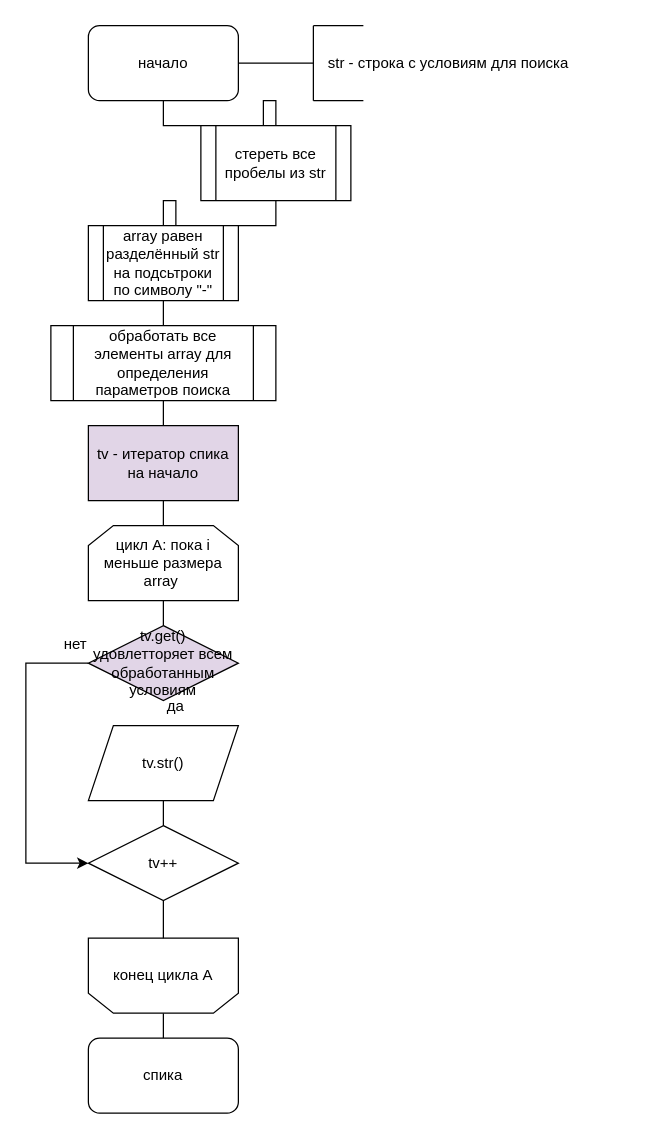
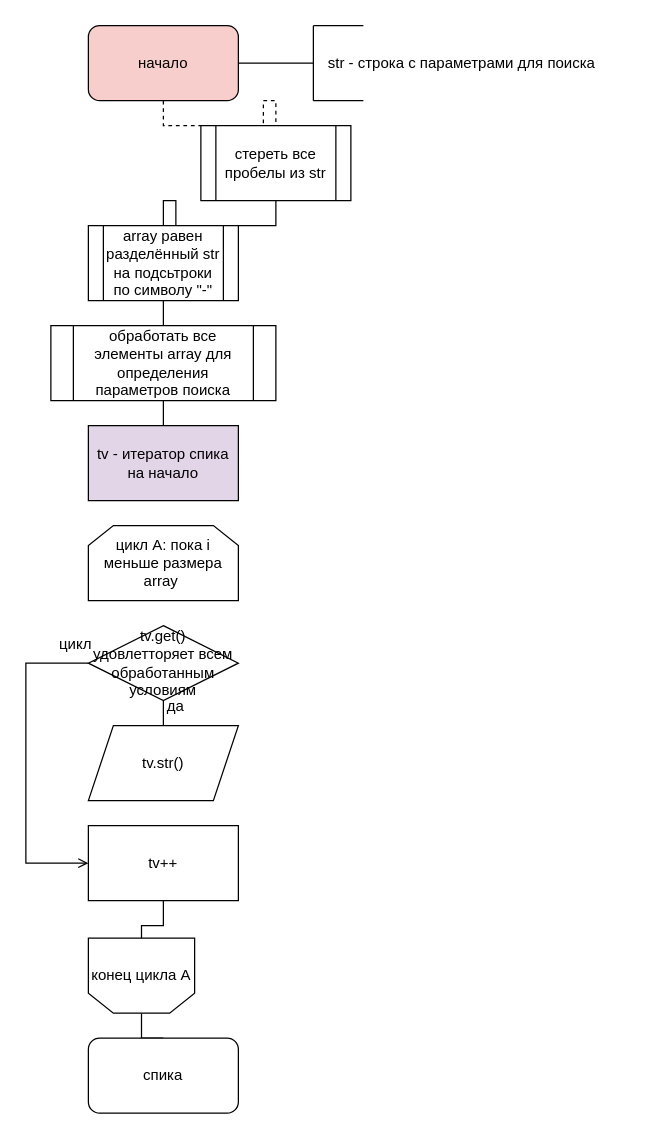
node "начало": fillcolor #ffffff -> #f8cecc
node "str - строка с условиям для поиска": label "str - строка с условиям для поиска" -> "str - строка с параметрами для поиска"
edge "начало" -- "стереть все пробелы из str": style solid -> dashed
edge "tv - итератор спика на начало" -- "цикл A: пока i меньше размера array": removed
edge "цикл A: пока i меньше размера array" -- "tv.get() удовлетторяет всем обработанным условиям": removed
node "нет": label "нет" -> "цикл"
node "tv.get() удовлетторяет всем обработанным условиям": fillcolor #e1d5e7 -> #ffffff
edge "tv.get() удовлетторяет всем обработанным условиям" -- "tv.str()": added
edge "tv.str()" -- "tv++": removed
edge "tv.get() удовлетторяет всем обработанным условиям" -> "tv++": arrowhead classic -> open
node "tv++": shape diamond -> rectangle
node "конец цикла A": size 150x75 -> 106x75
